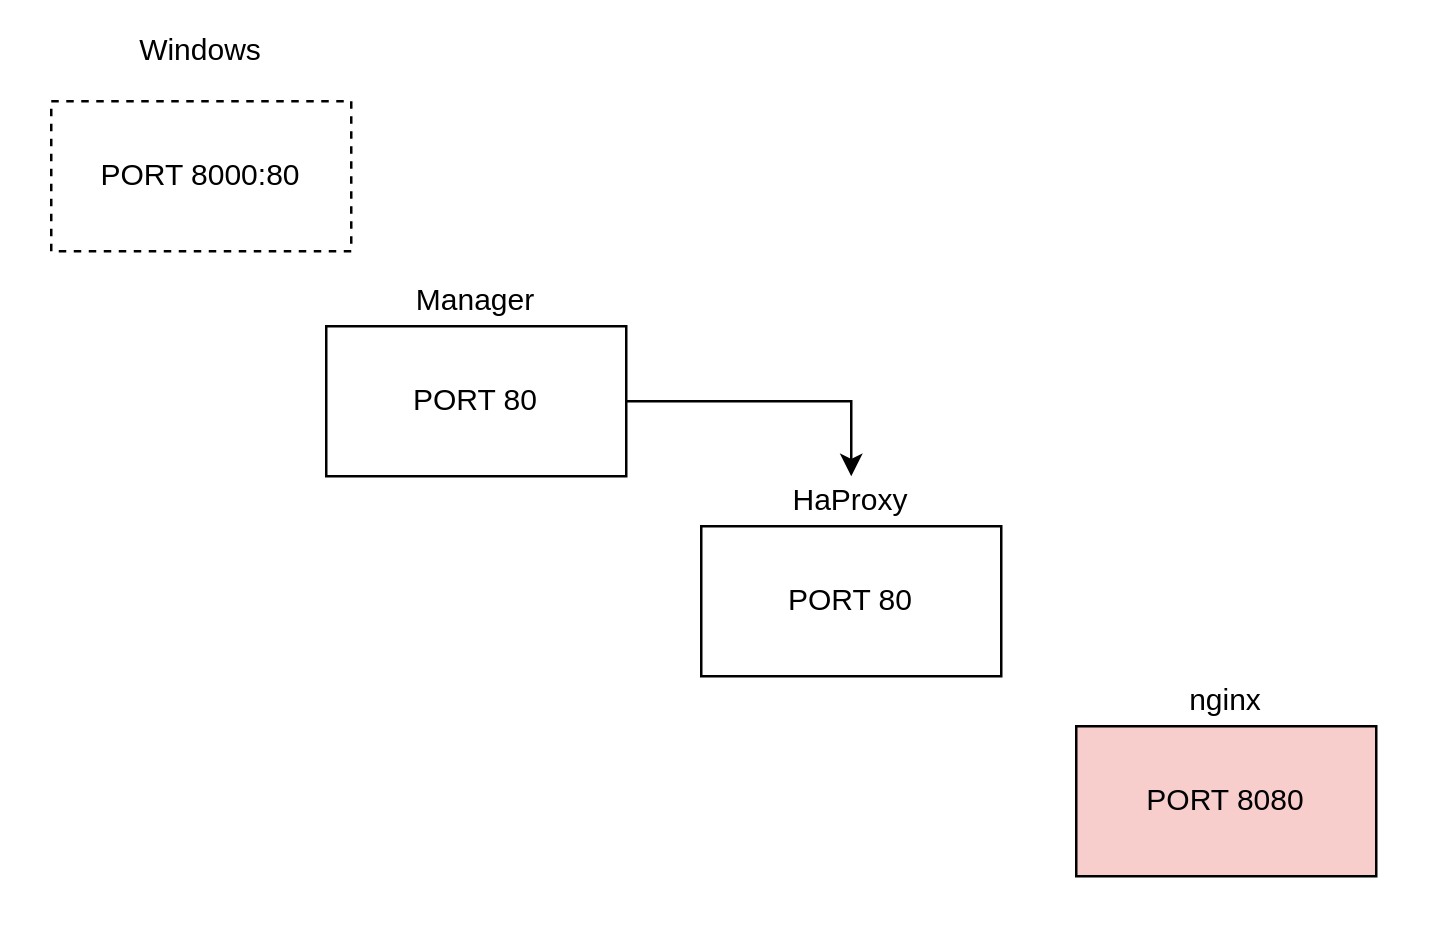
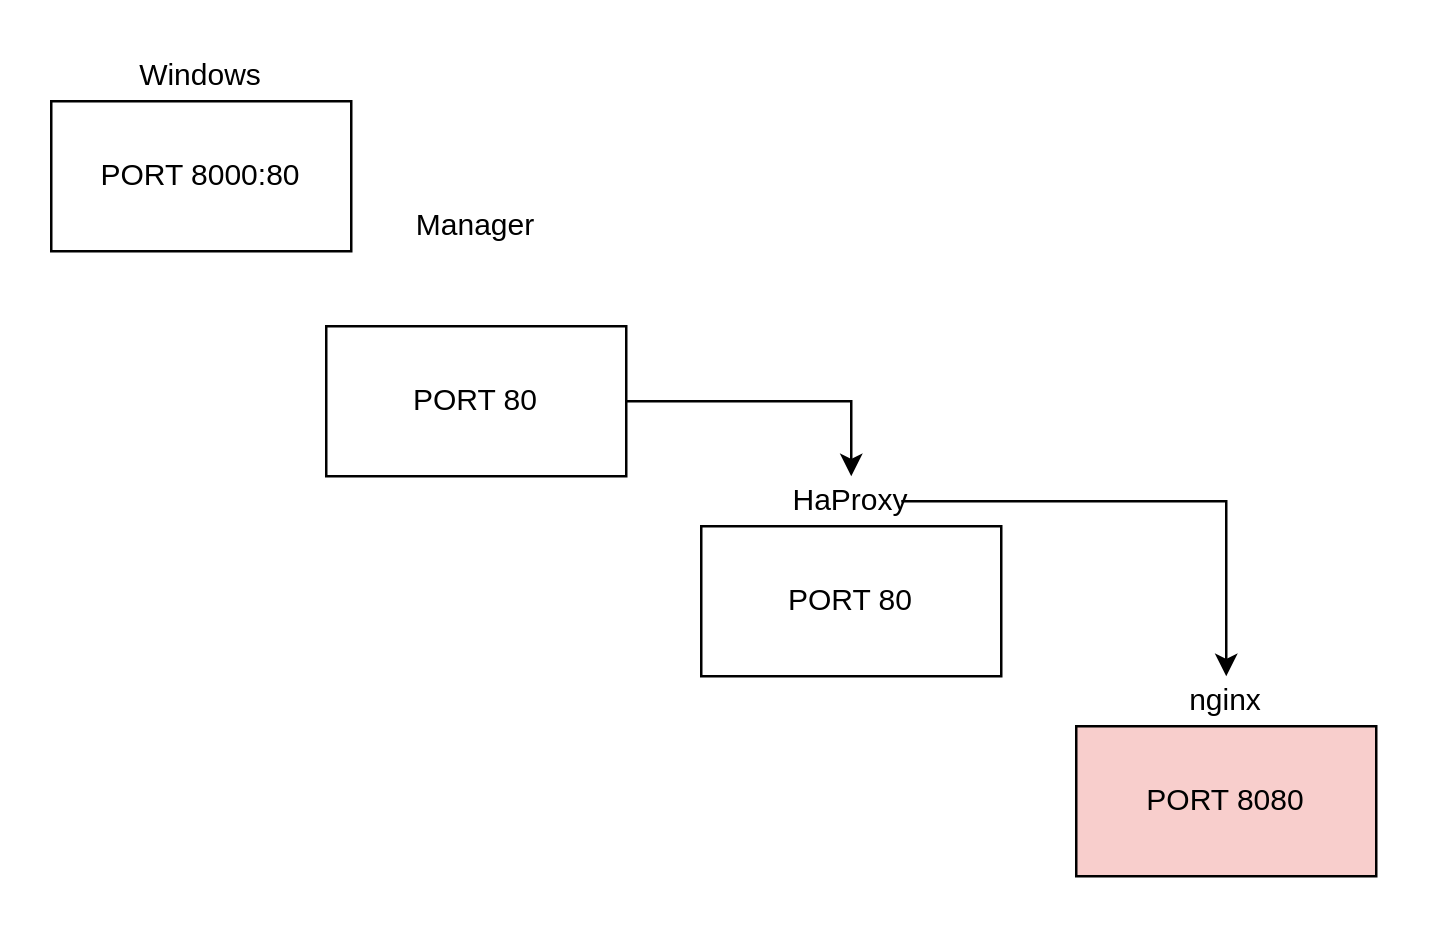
node "Windows": moved (201, 51) -> (201, 76)
node "PORT 8000:80": style dashed -> solid
node "Manager": moved (476, 301) -> (476, 226)
edge "HaProxy" -> "nginx": added
